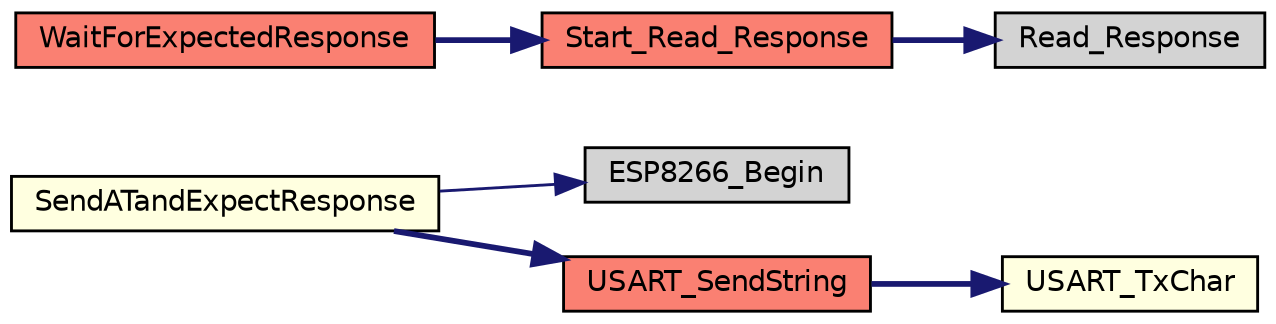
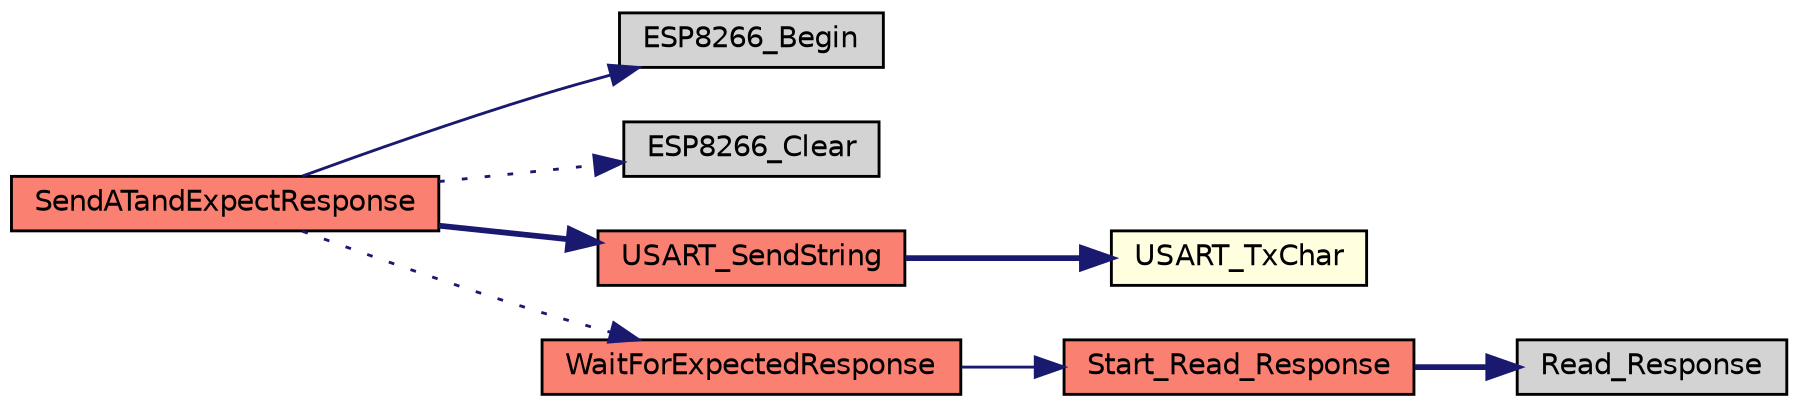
edge "WaitForExpectedResponse" -> "Start_Read_Response": style bold -> solid
node "ESP8266_Clear": added
node "SendATandExpectResponse": fillcolor lightyellow -> salmon
edge "SendATandExpectResponse" -> "WaitForExpectedResponse": added
